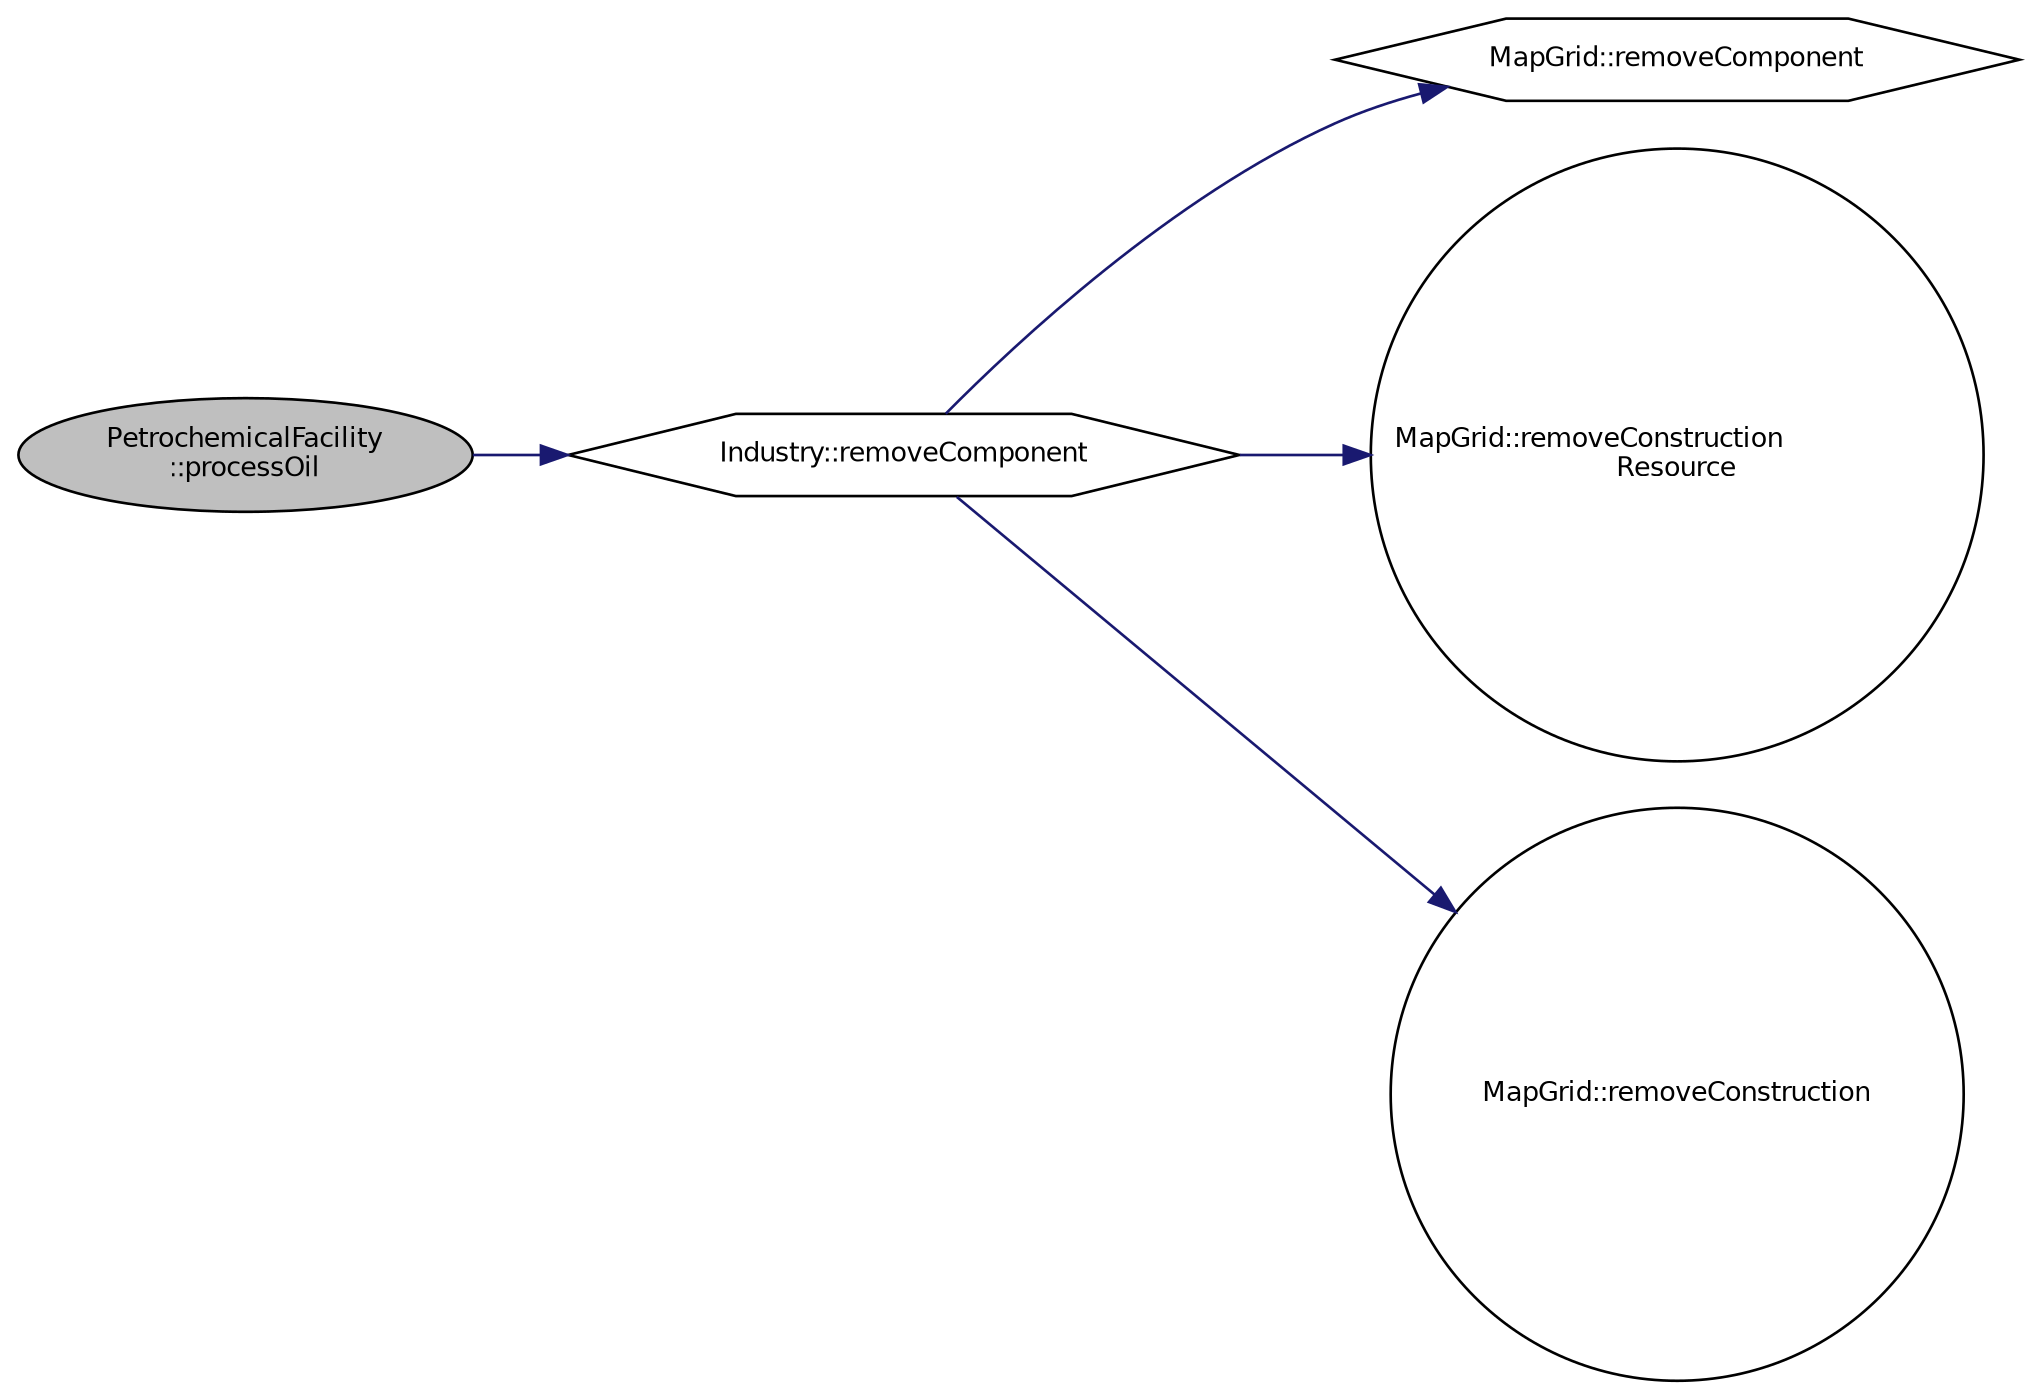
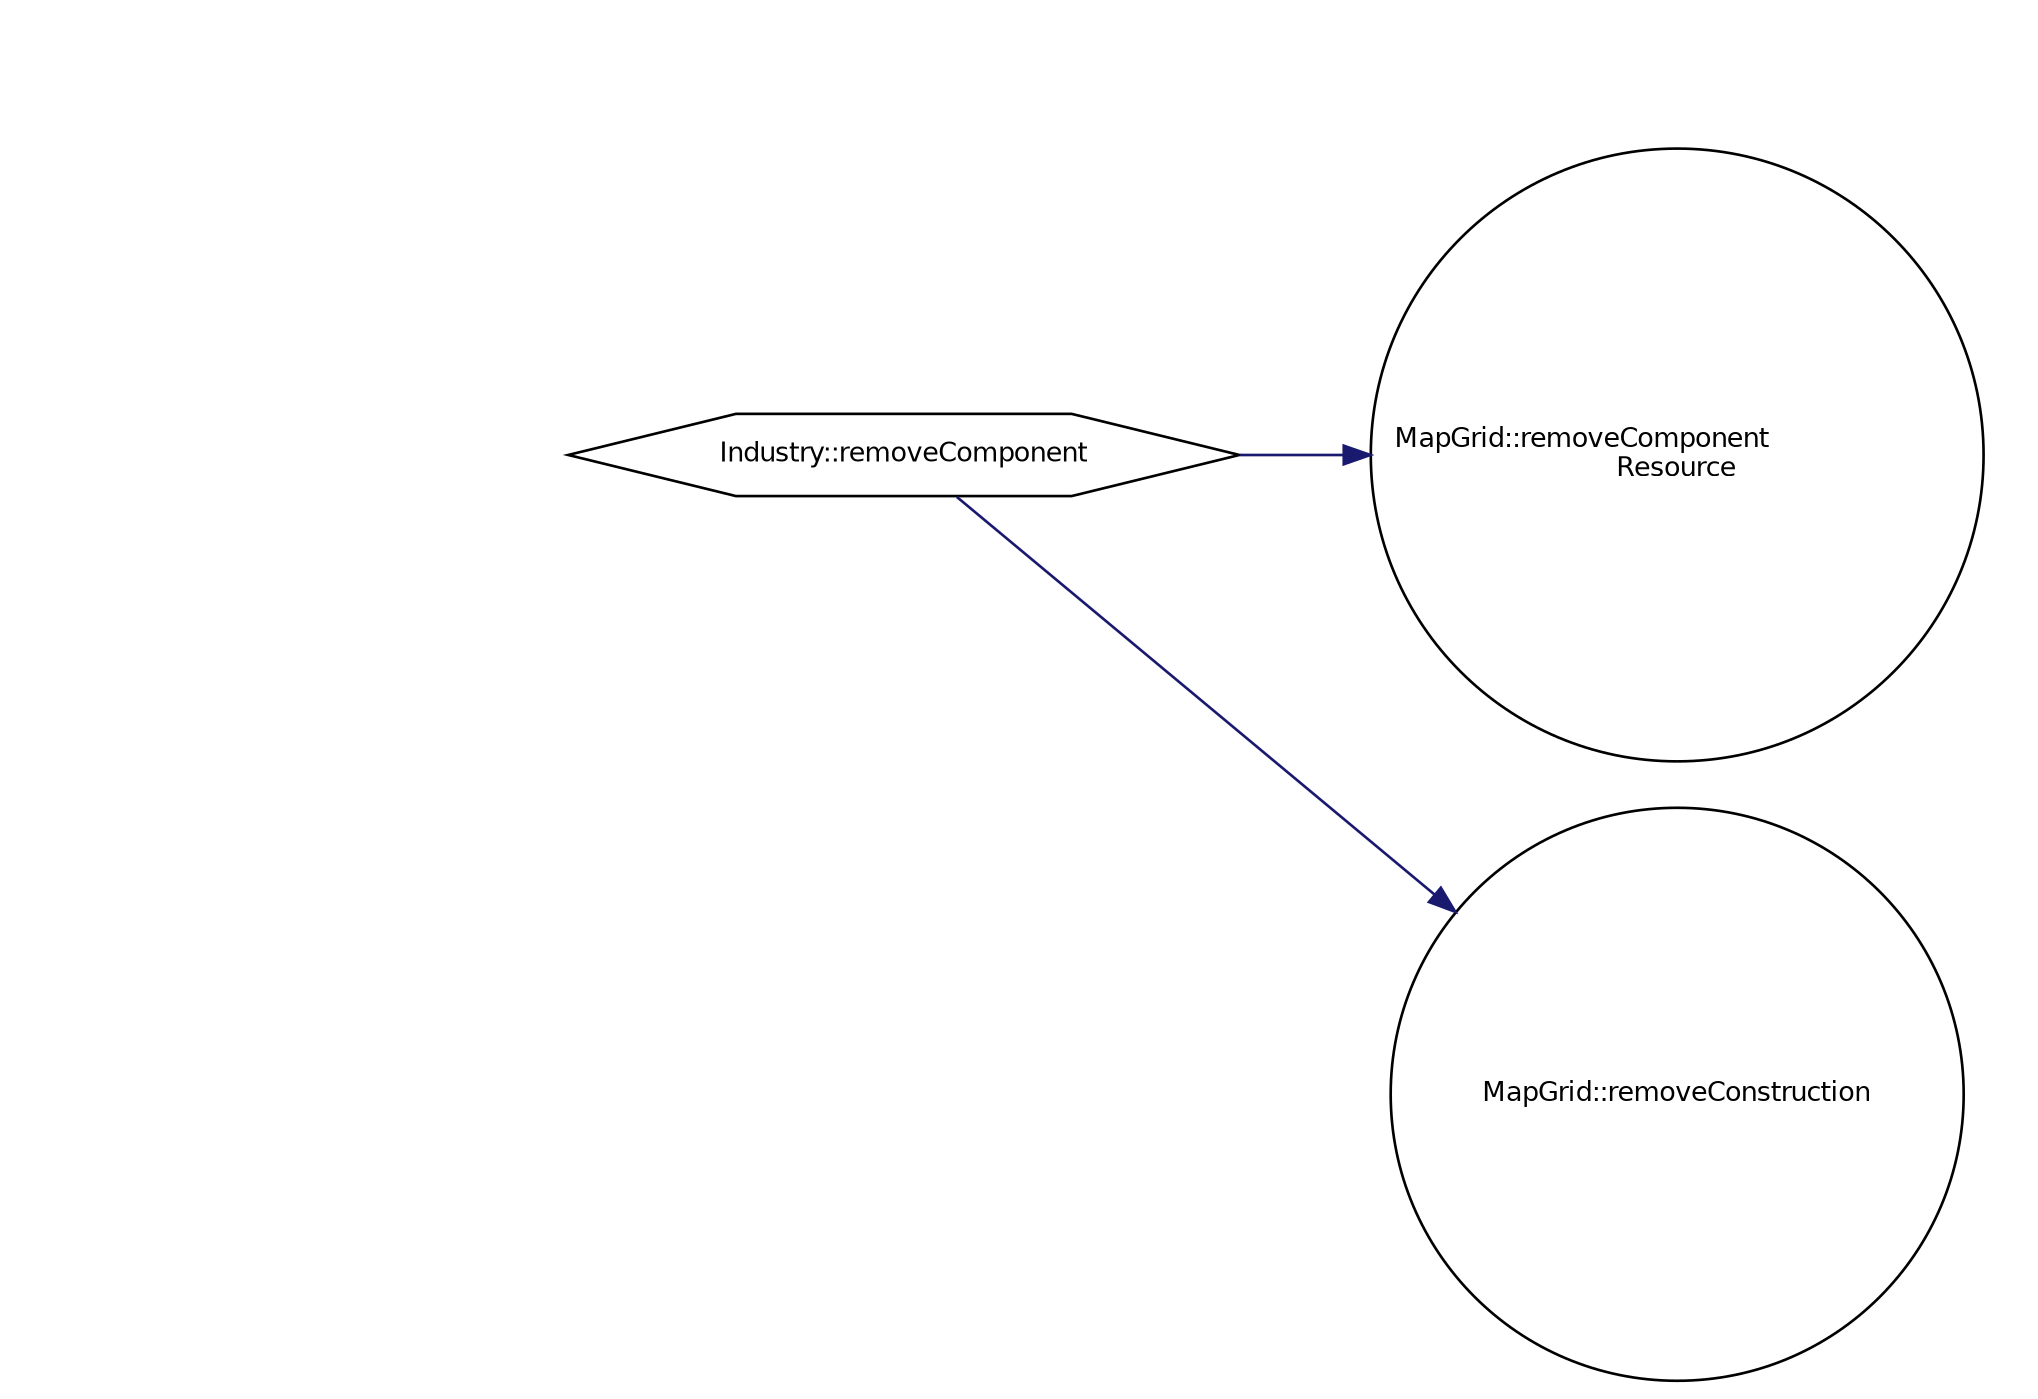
node "MapGrid::removeComponent": removed
node "PetrochemicalFacility ::processOil": removed
node "MapGrid::removeConstruction Resource": label "MapGrid::removeConstruction Resource" -> "MapGrid::removeComponent Resource"
